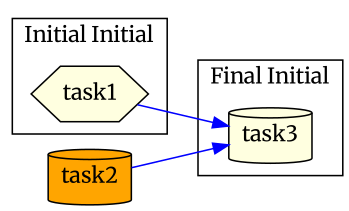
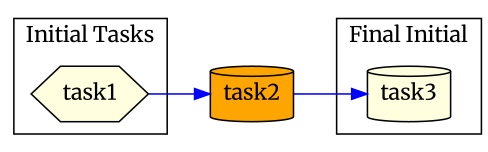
cluster "Initial Initial": label "Initial Initial" -> "Initial Tasks"
edge "task1" -> "task3": now "task1" -> "task2"
